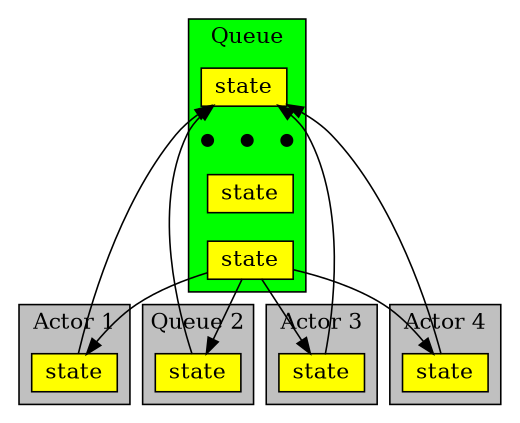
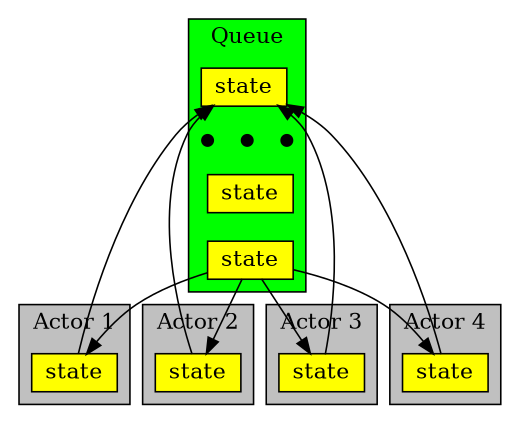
cluster "Queue 2": label "Queue 2" -> "Actor 2"
